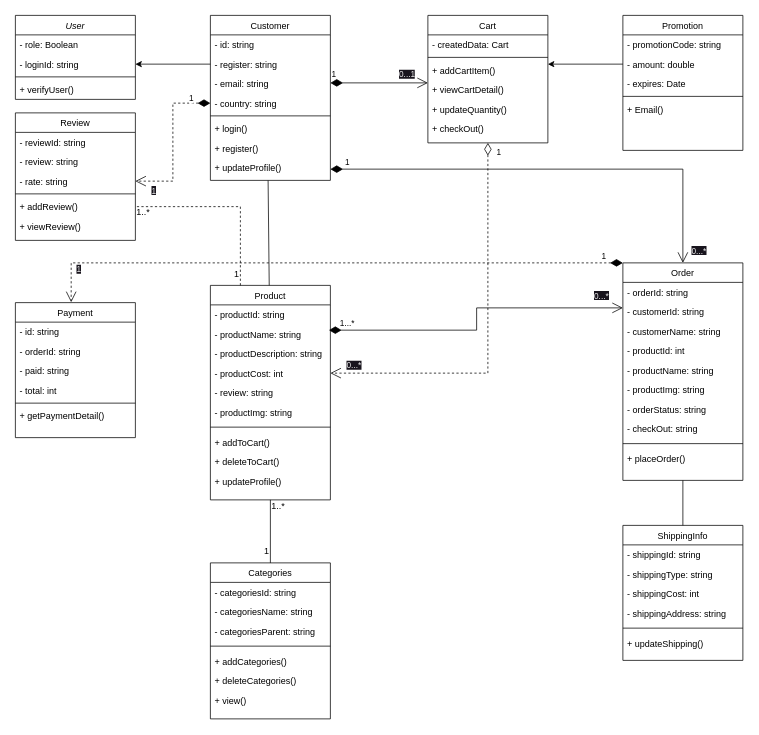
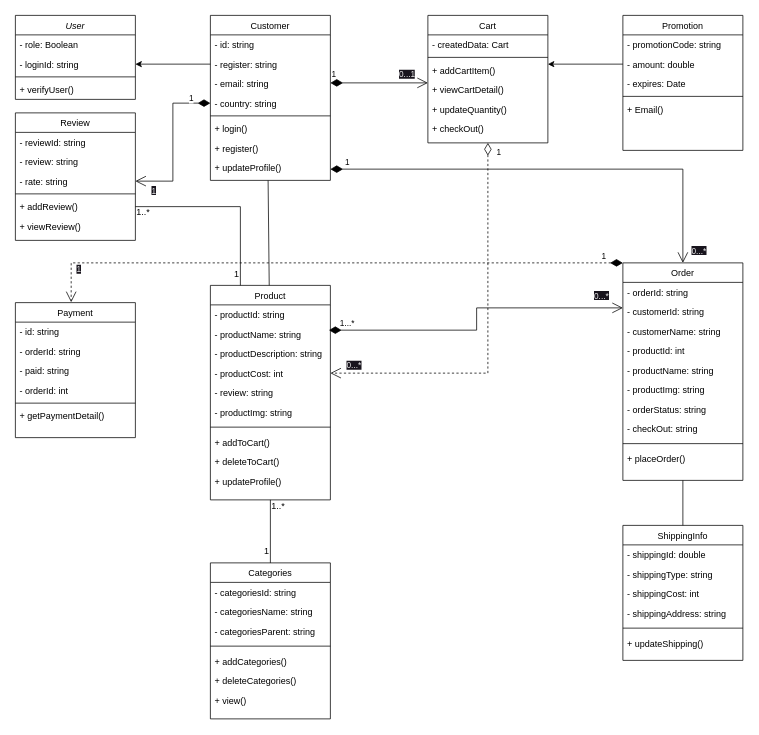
edge "- country: string" -- "- rate: string": style dashed -> solid
edge "+ addReview()" -- "Product": style dashed -> solid
node "- total: int": label "- total: int" -> "- orderId: int"
node "- shippingId: string": label "- shippingId: string" -> "- shippingId: double"
